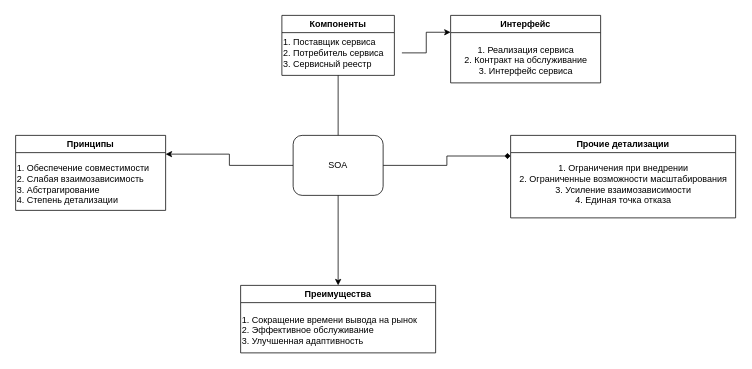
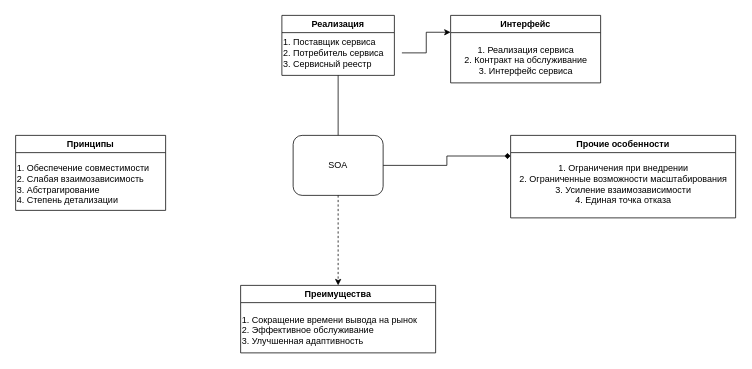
node "Компоненты": label "Компоненты" -> "Реализация"
node "Прочие детализации": label "Прочие детализации" -> "Прочие особенности"
edge "SOA" -> "Принципы": removed
edge "SOA" -> "Преимущества": style solid -> dashed
